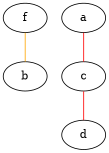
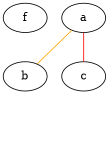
edge "f" -- "b": now "a" -- "b"
node "d": removed
